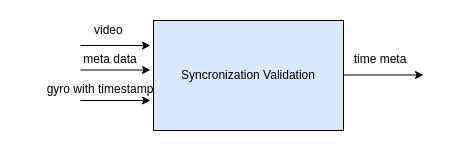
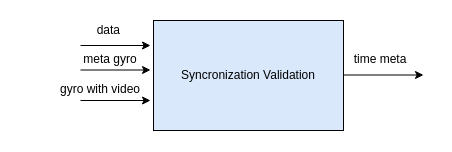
node "video": label "video" -> "data"
node "meta data": label "meta data" -> "meta gyro"
node "gyro with timestamp": label "gyro with timestamp" -> "gyro with video"
